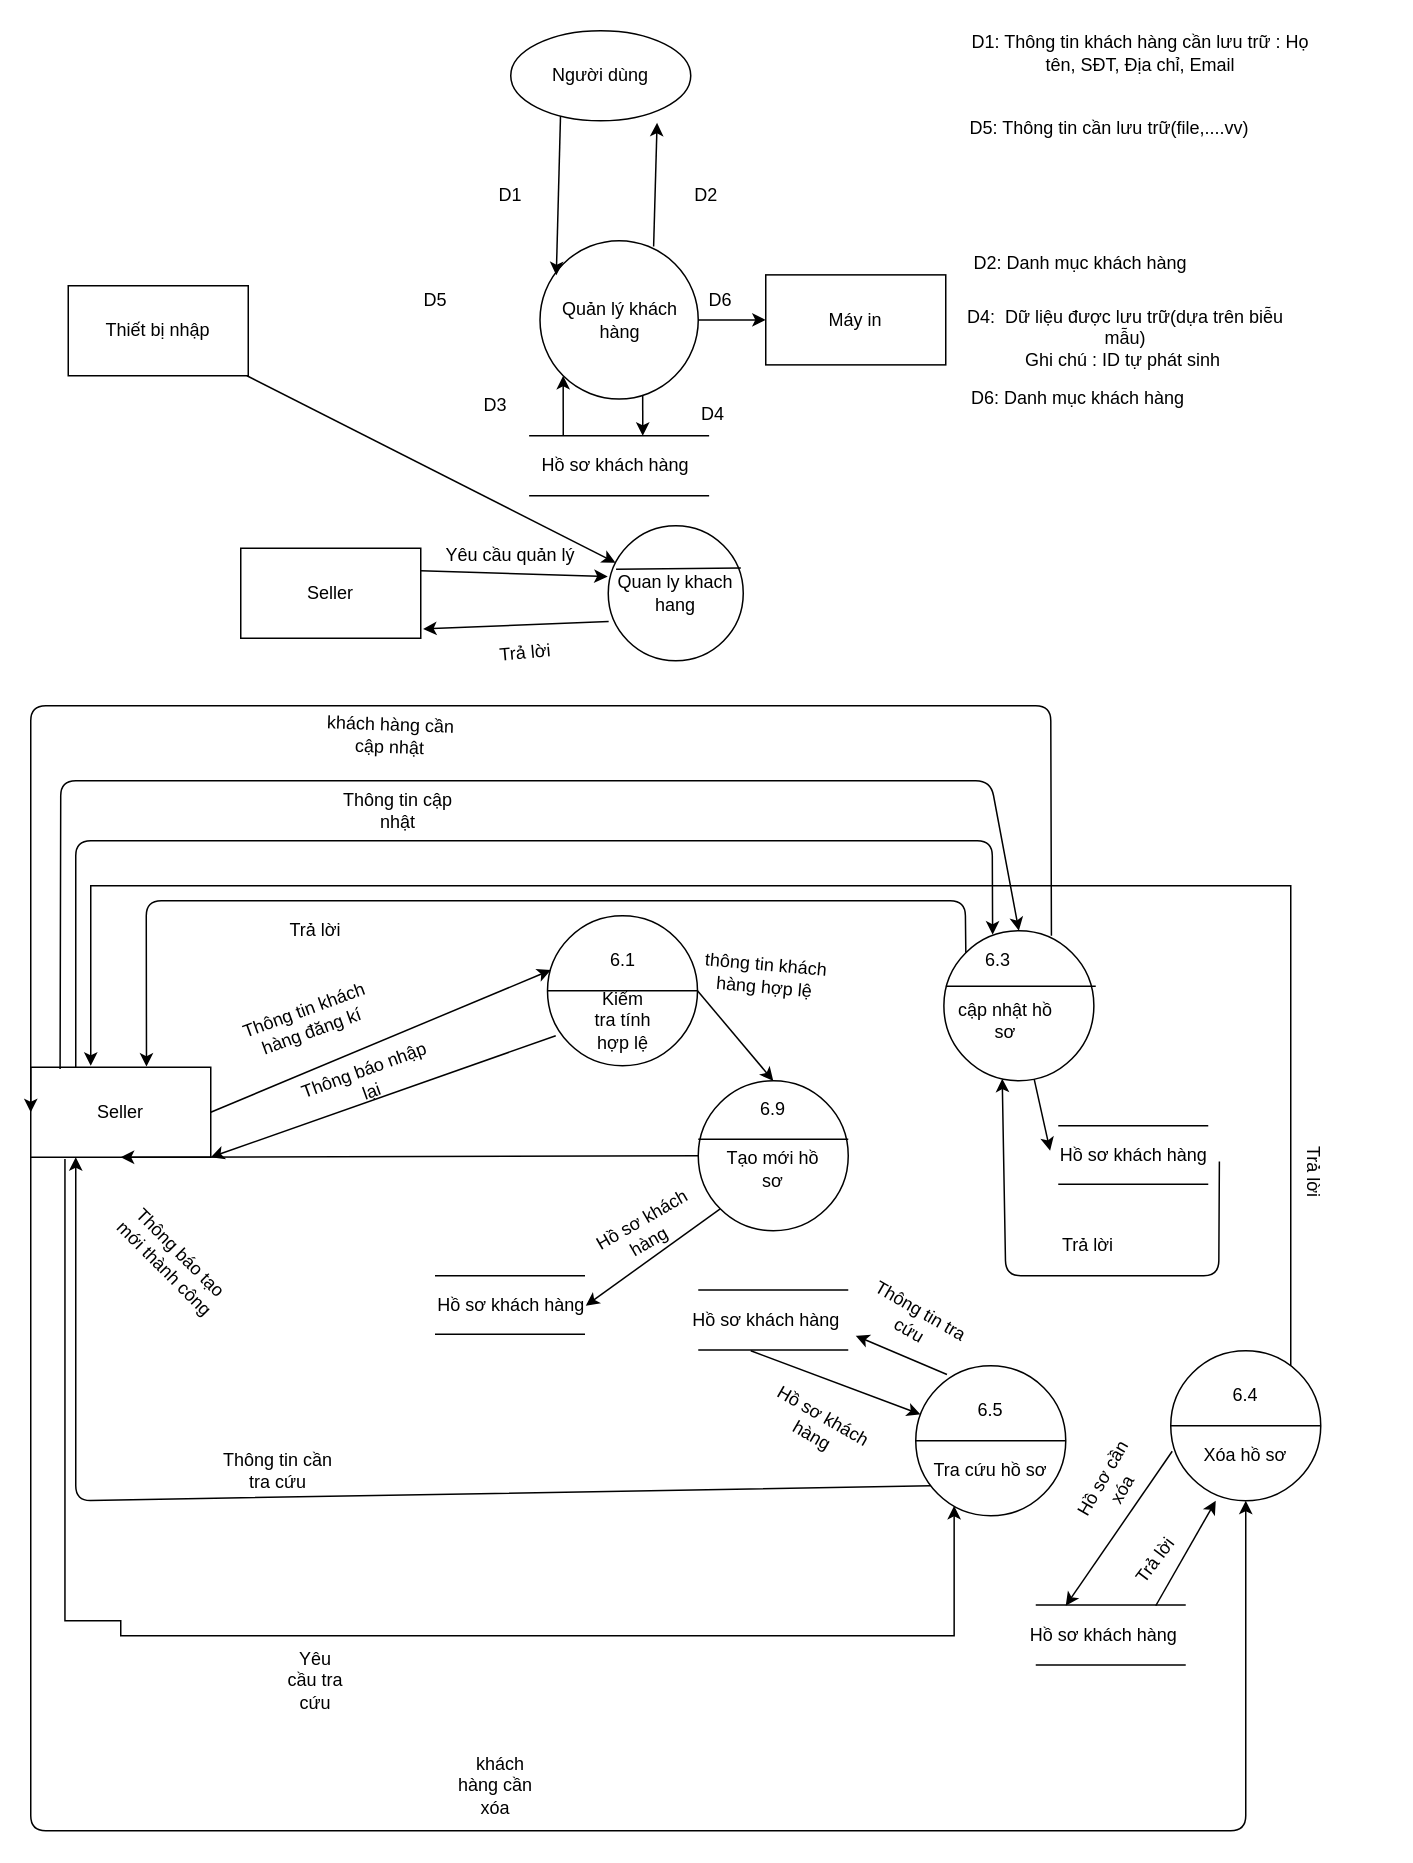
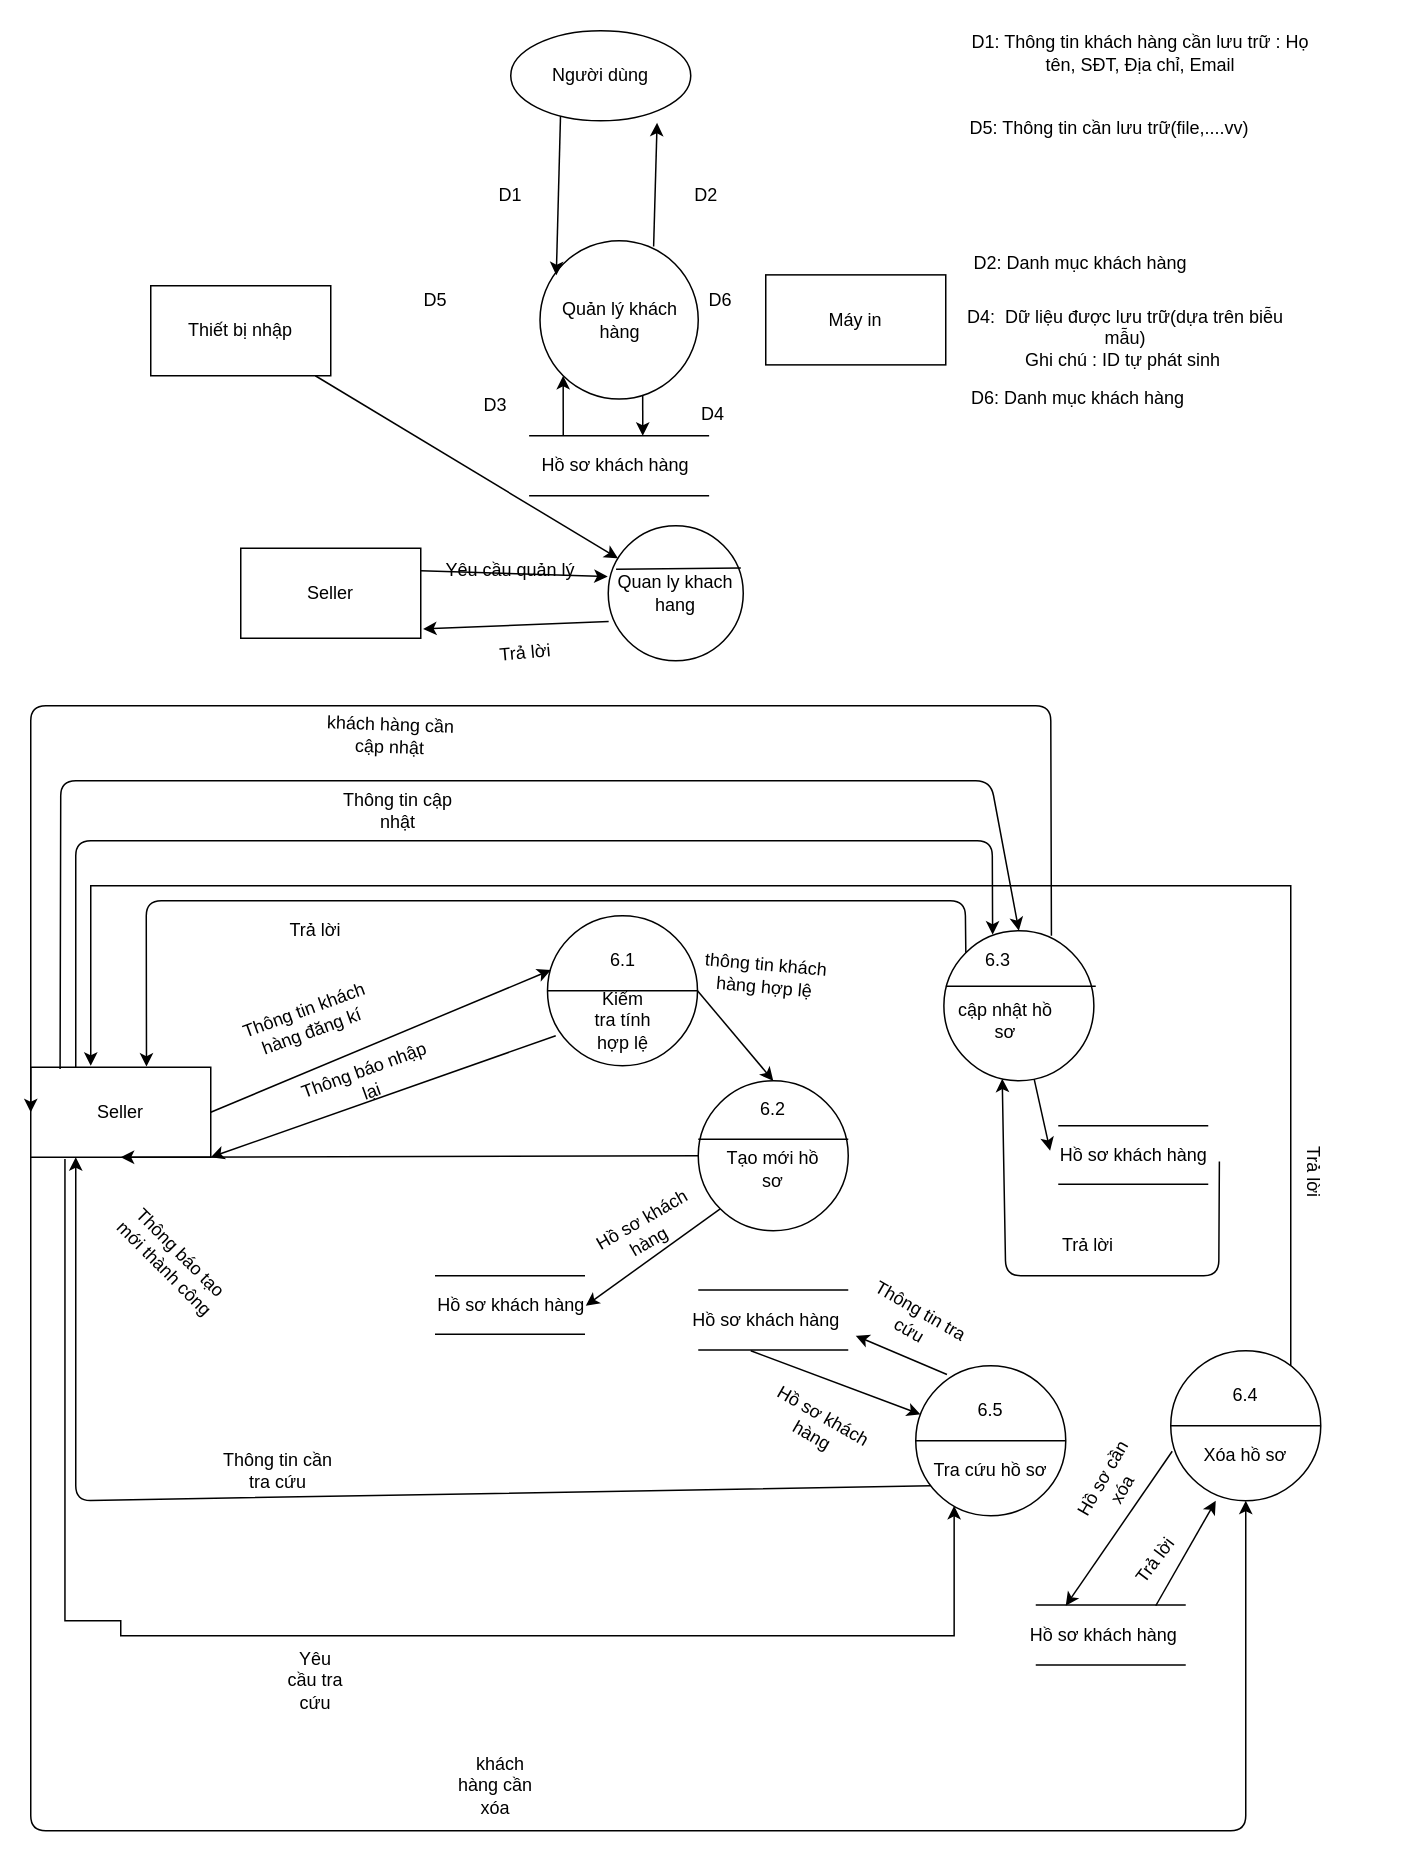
edge "Quản lý khách hàng" -> "Máy in": removed
node "Thiết bị nhập": moved (158, 331) -> (241, 331)
node "Yêu cầu quản lý": moved (510, 556) -> (510, 571)
node "6.9": label "6.9" -> "6.2"
